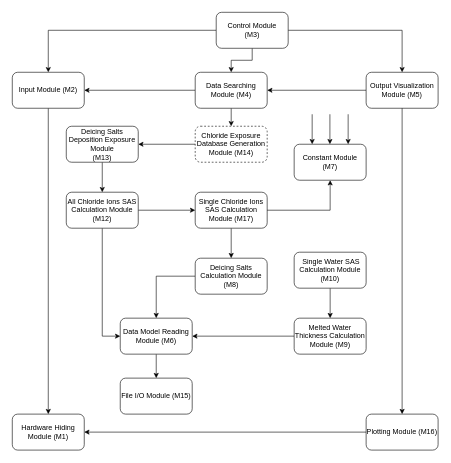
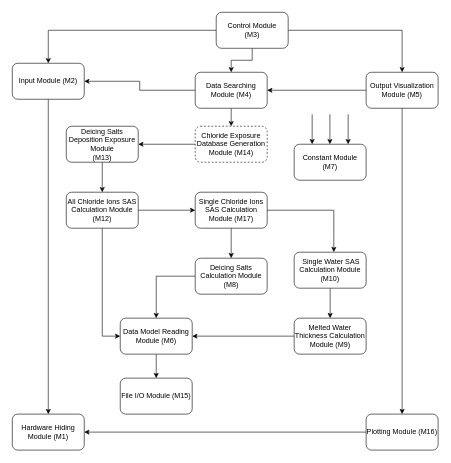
node "Input Module (M2)": moved (48, 90) -> (48, 81)
edge "Single Chloride Ions SAS Calculation Module (M17)" -> "Constant Module (M7)": now "Single Chloride Ions SAS Calculation Module (M17)" -> "Single Water SAS Calculation Module (M10)"
